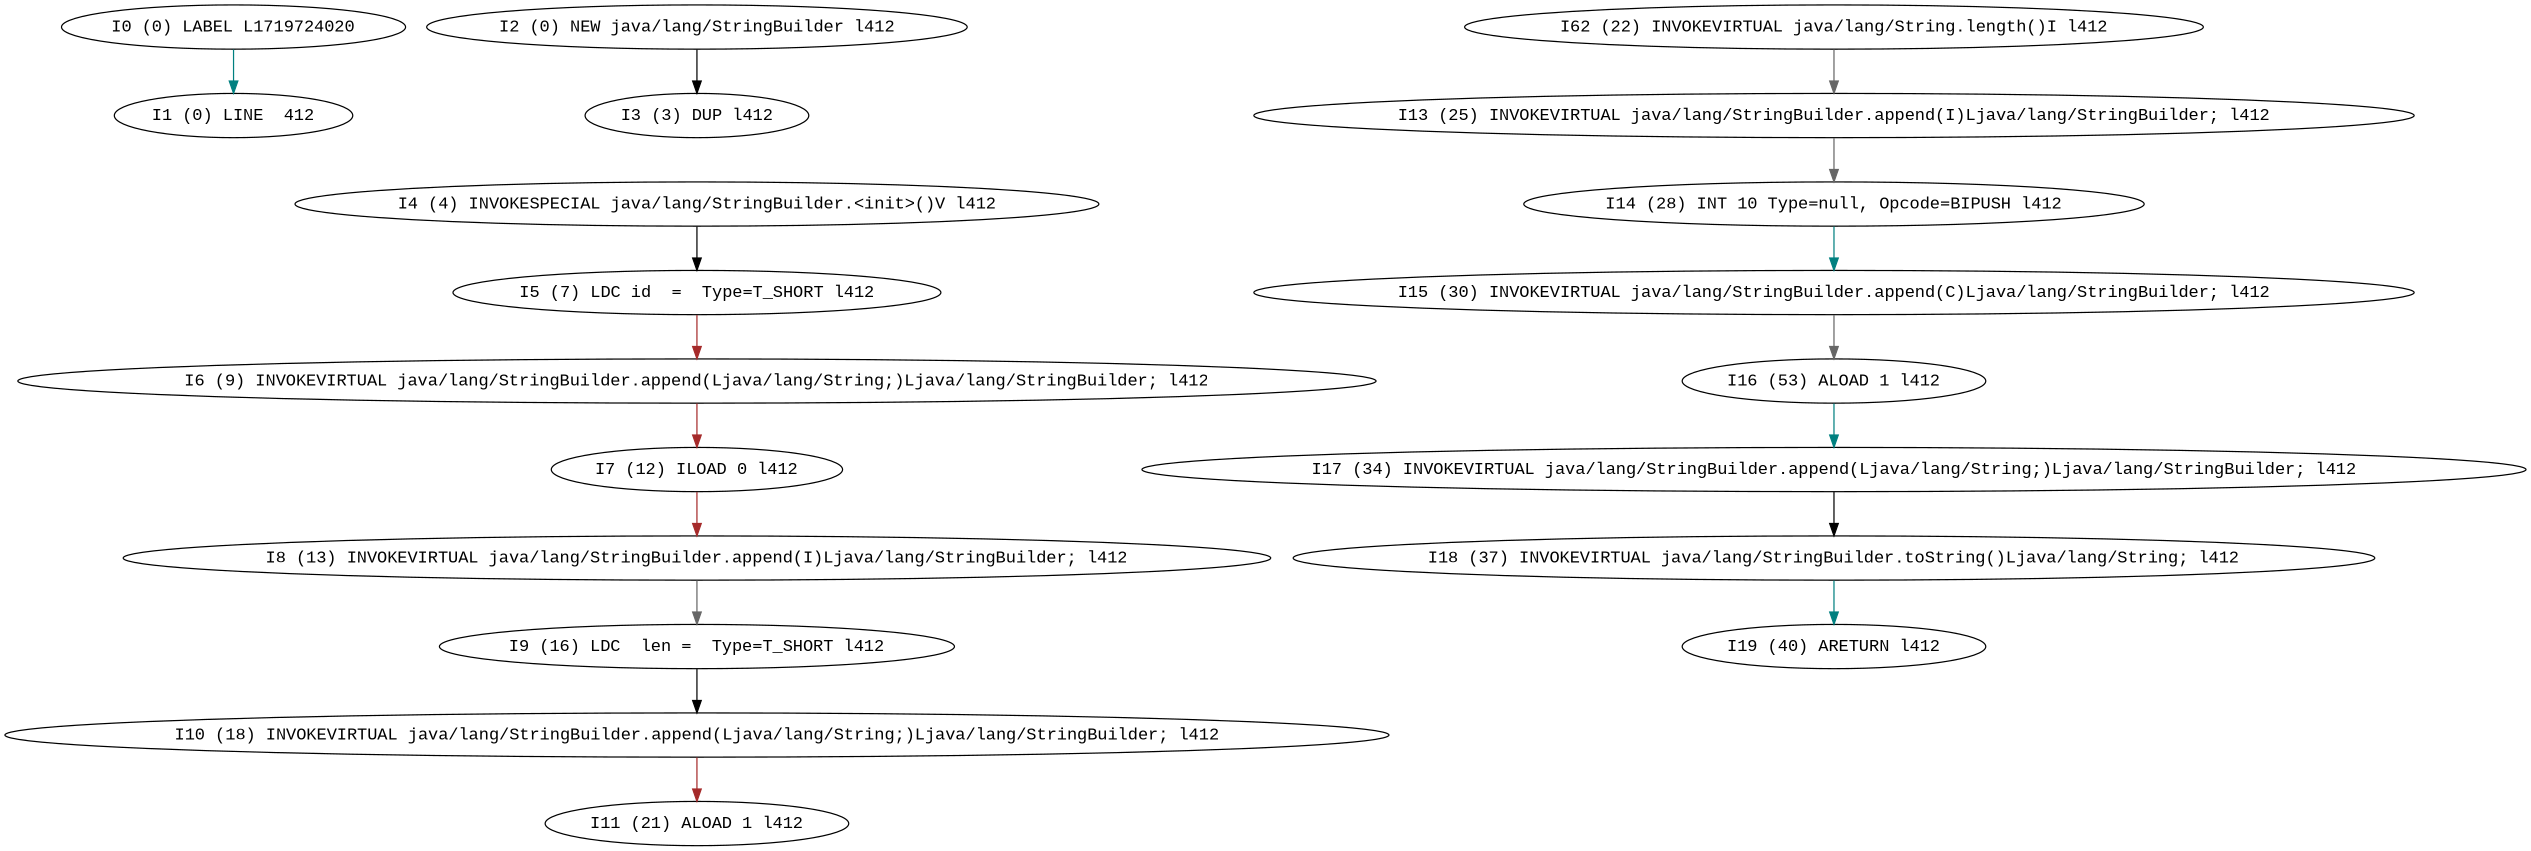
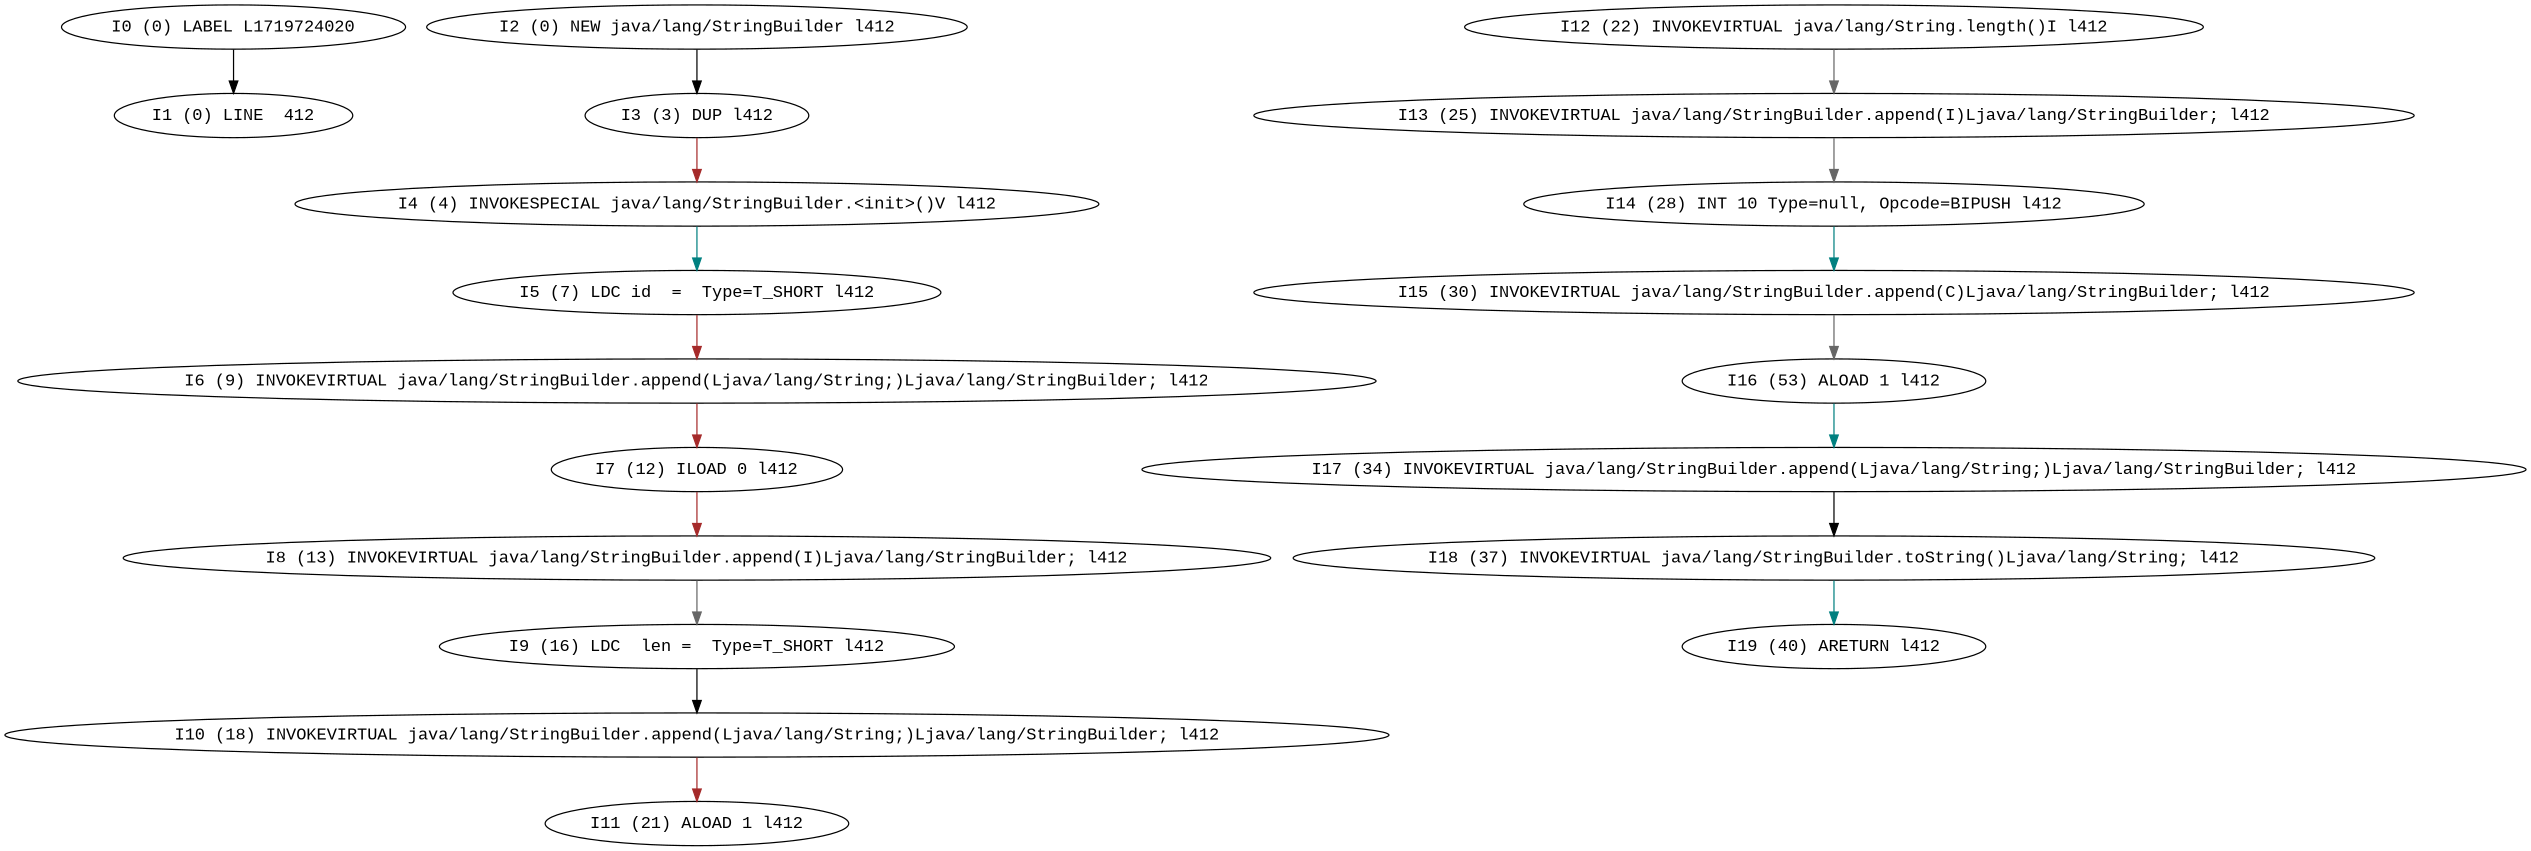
node "I62 (22) INVOKEVIRTUAL java/lang/String.length()I l412": label "I62 (22) INVOKEVIRTUAL java/lang/String.length()I l412" -> "I12 (22) INVOKEVIRTUAL java/lang/String.length()I l412"
edge "I0 (0) LABEL L1719724020" -> "I1 (0) LINE  412": color teal -> black
edge "I3 (3) DUP l412" -> "I4 (4) INVOKESPECIAL java/lang/StringBuilder.<init>()V l412": added
edge "I4 (4) INVOKESPECIAL java/lang/StringBuilder.<init>()V l412" -> "I5 (7) LDC id  =  Type=T_SHORT l412": color black -> teal
